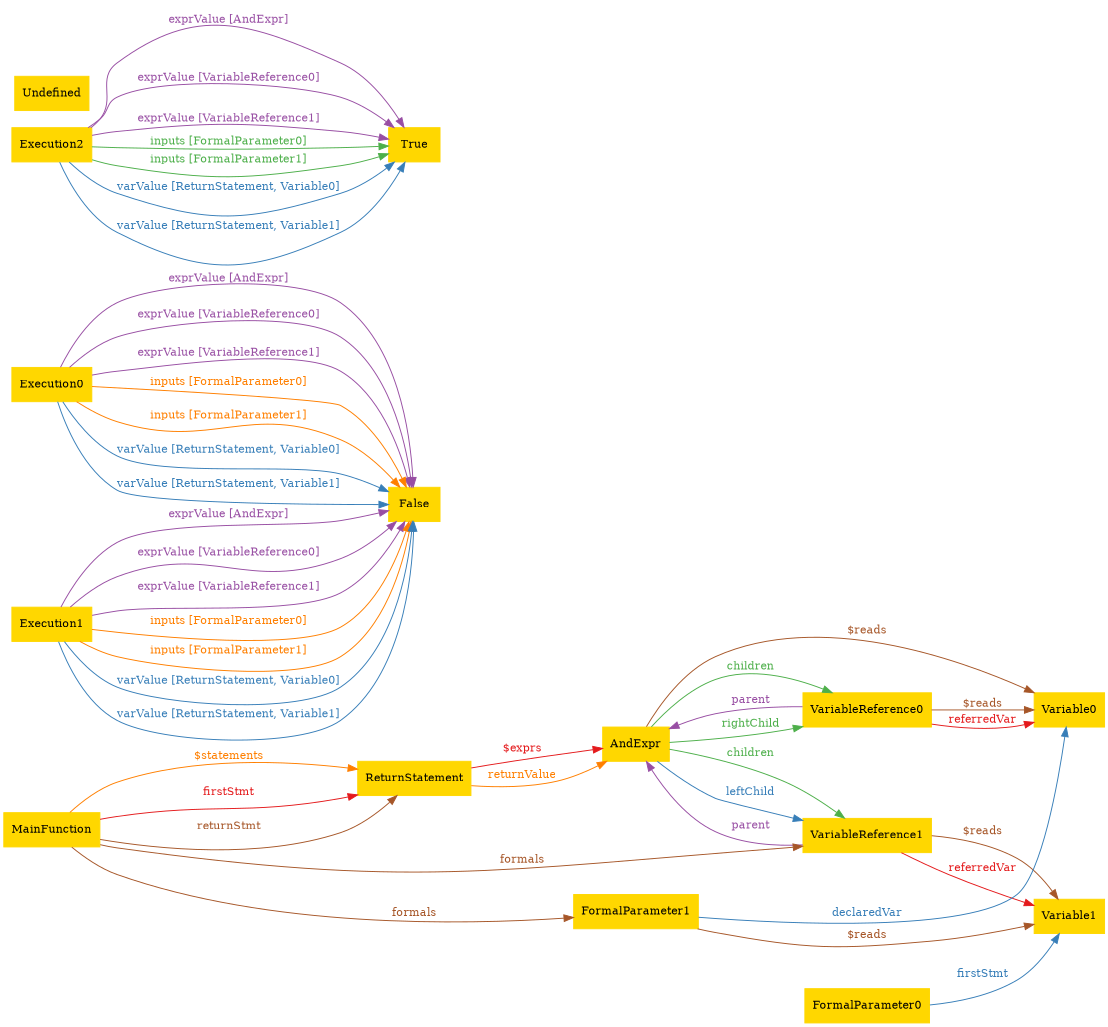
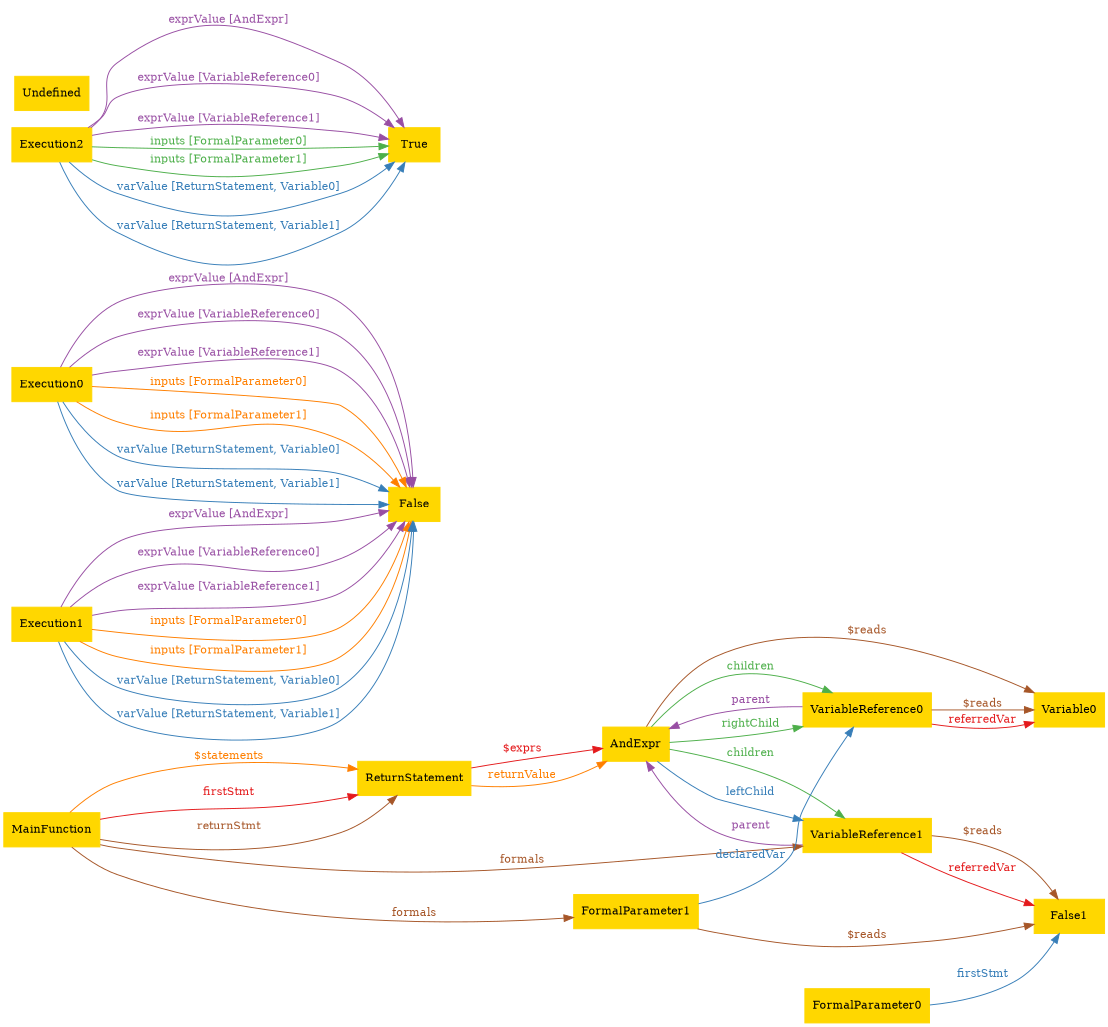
node "Variable1": label "Variable1" -> "False1"
edge "FormalParameter1" -> "Variable0": now "FormalParameter1" -> "VariableReference0"
